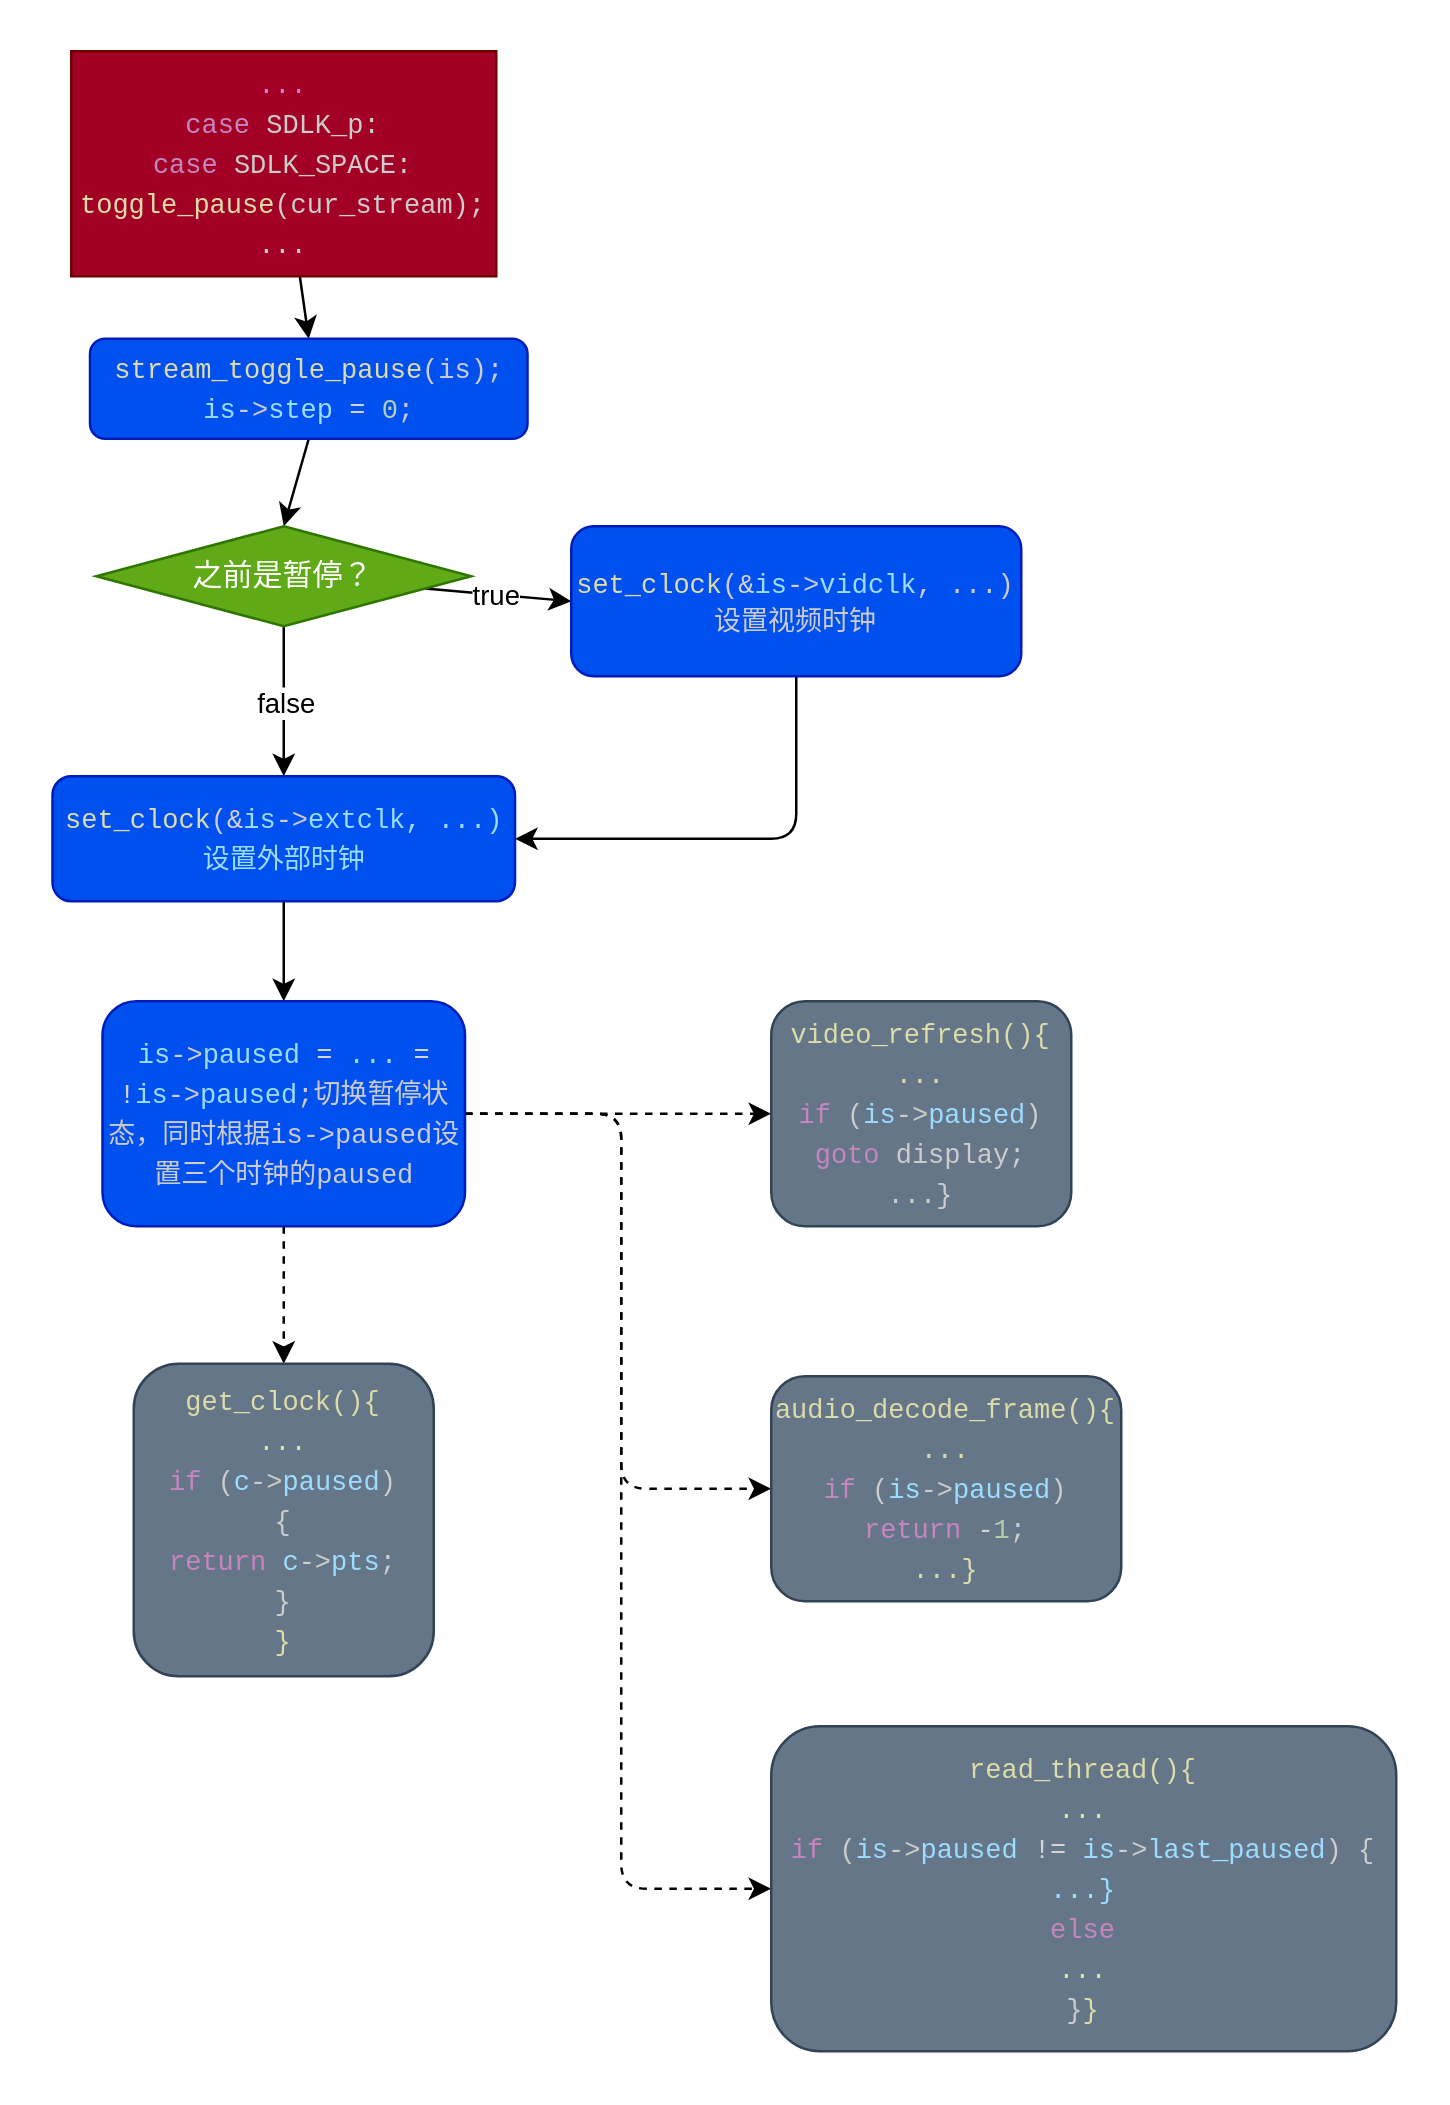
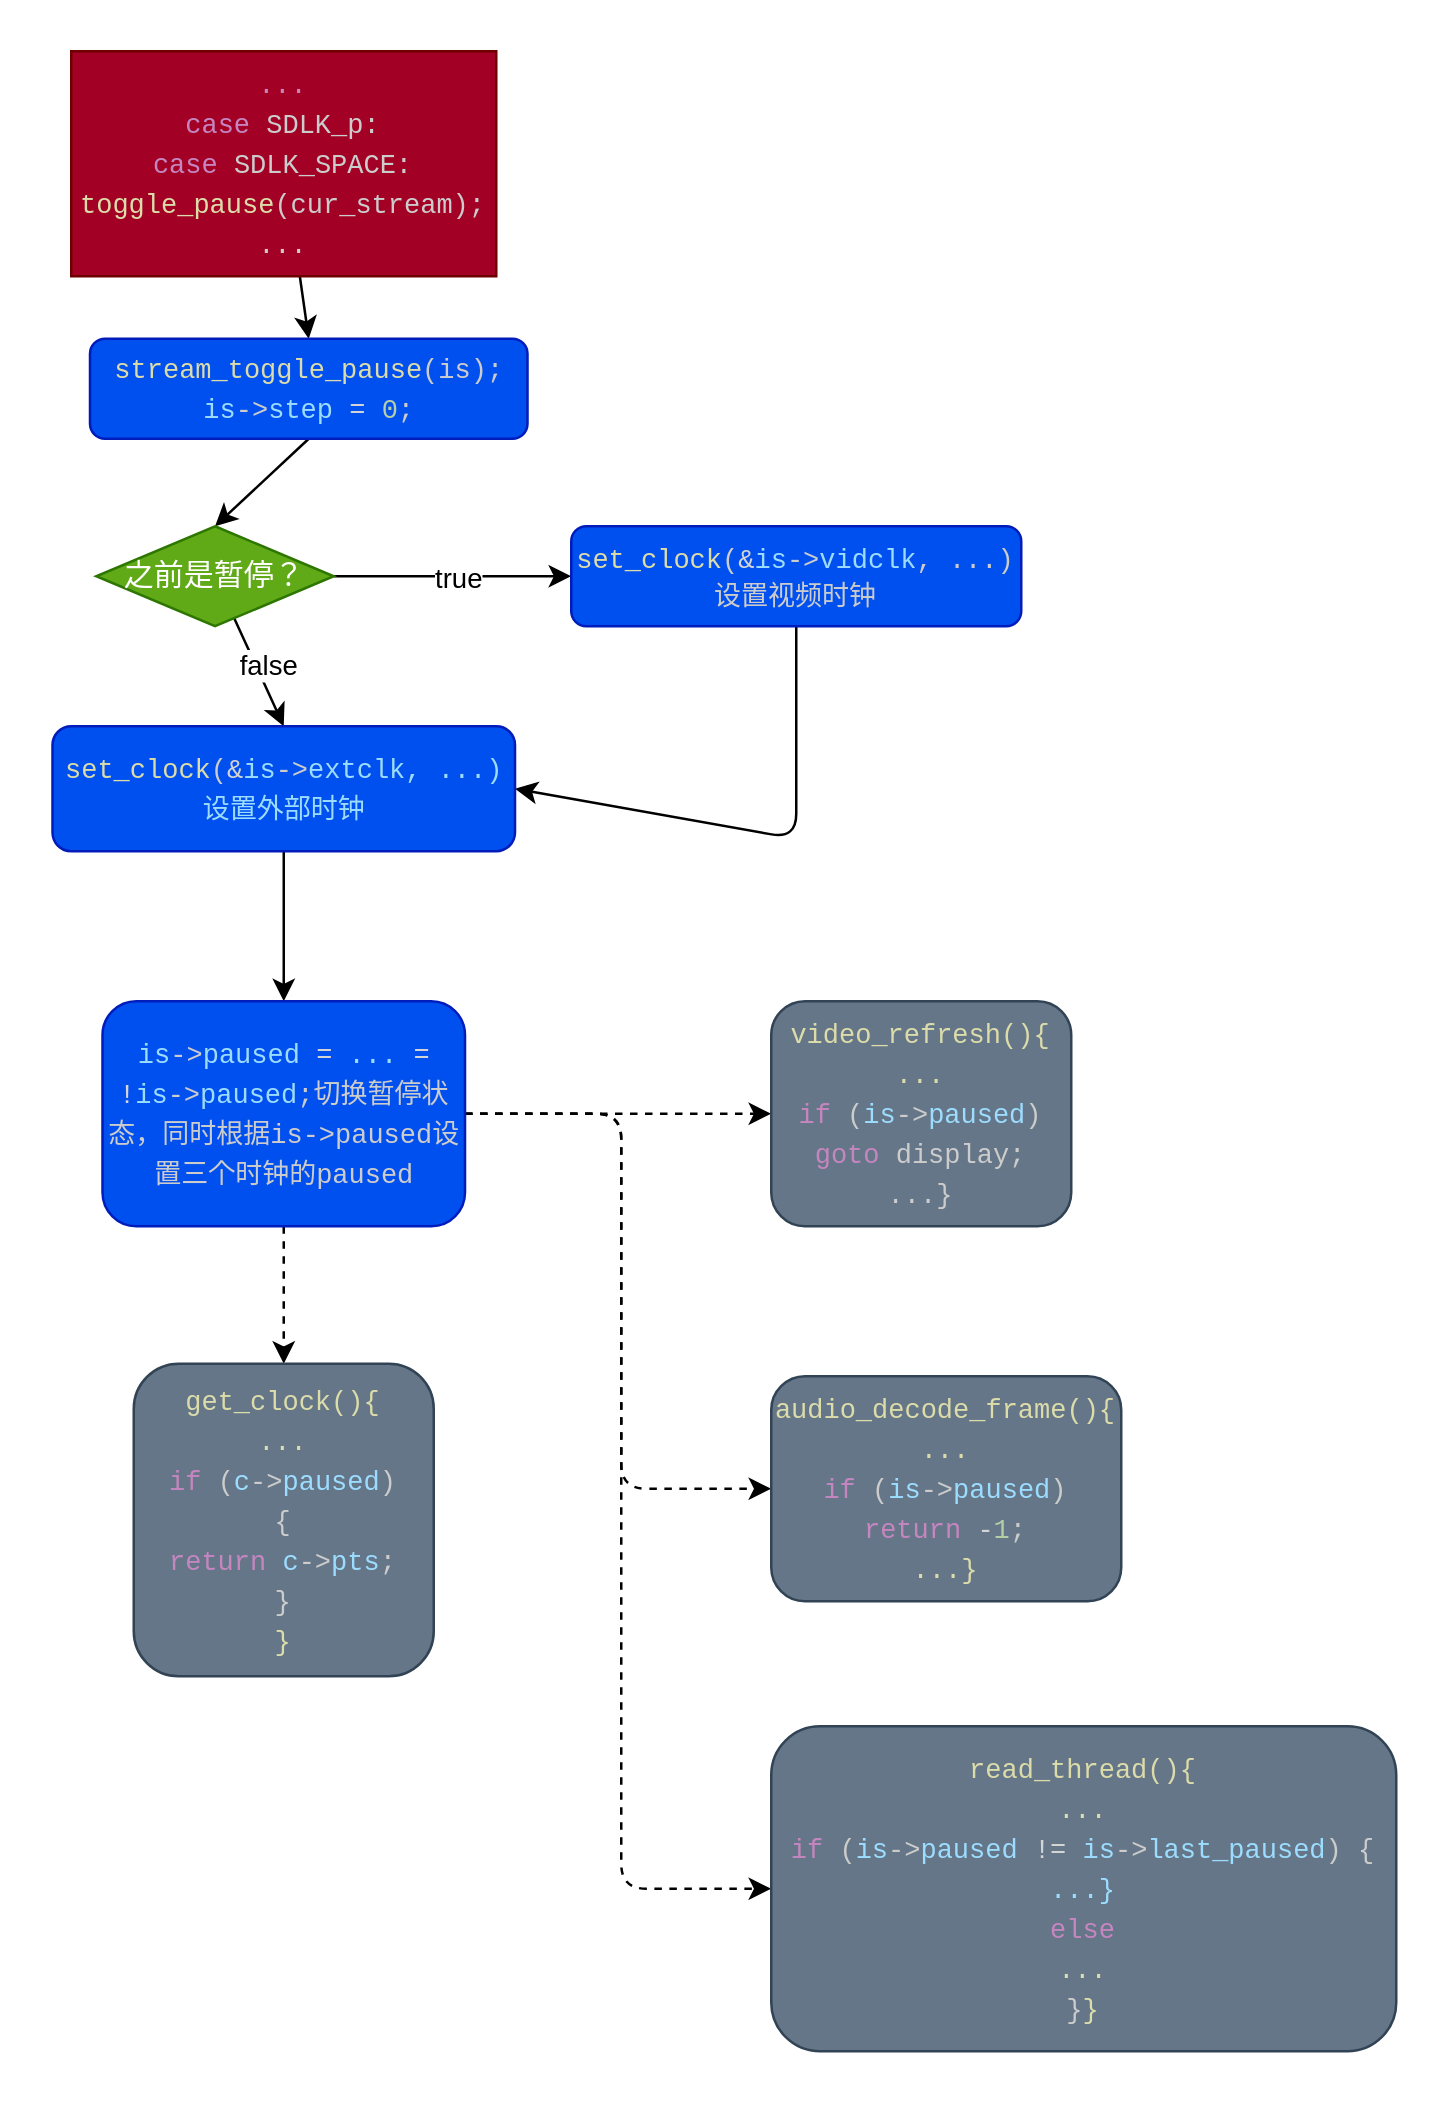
node "之前是暂停？": size 375x100 -> 238x100
node "set_clock(&is->vidclk, ...)设置视频时钟": size 450x150 -> 450x100
node "set_clock(&is->extclk, ...)设置外部时钟": moved (284, 839) -> (284, 789)
